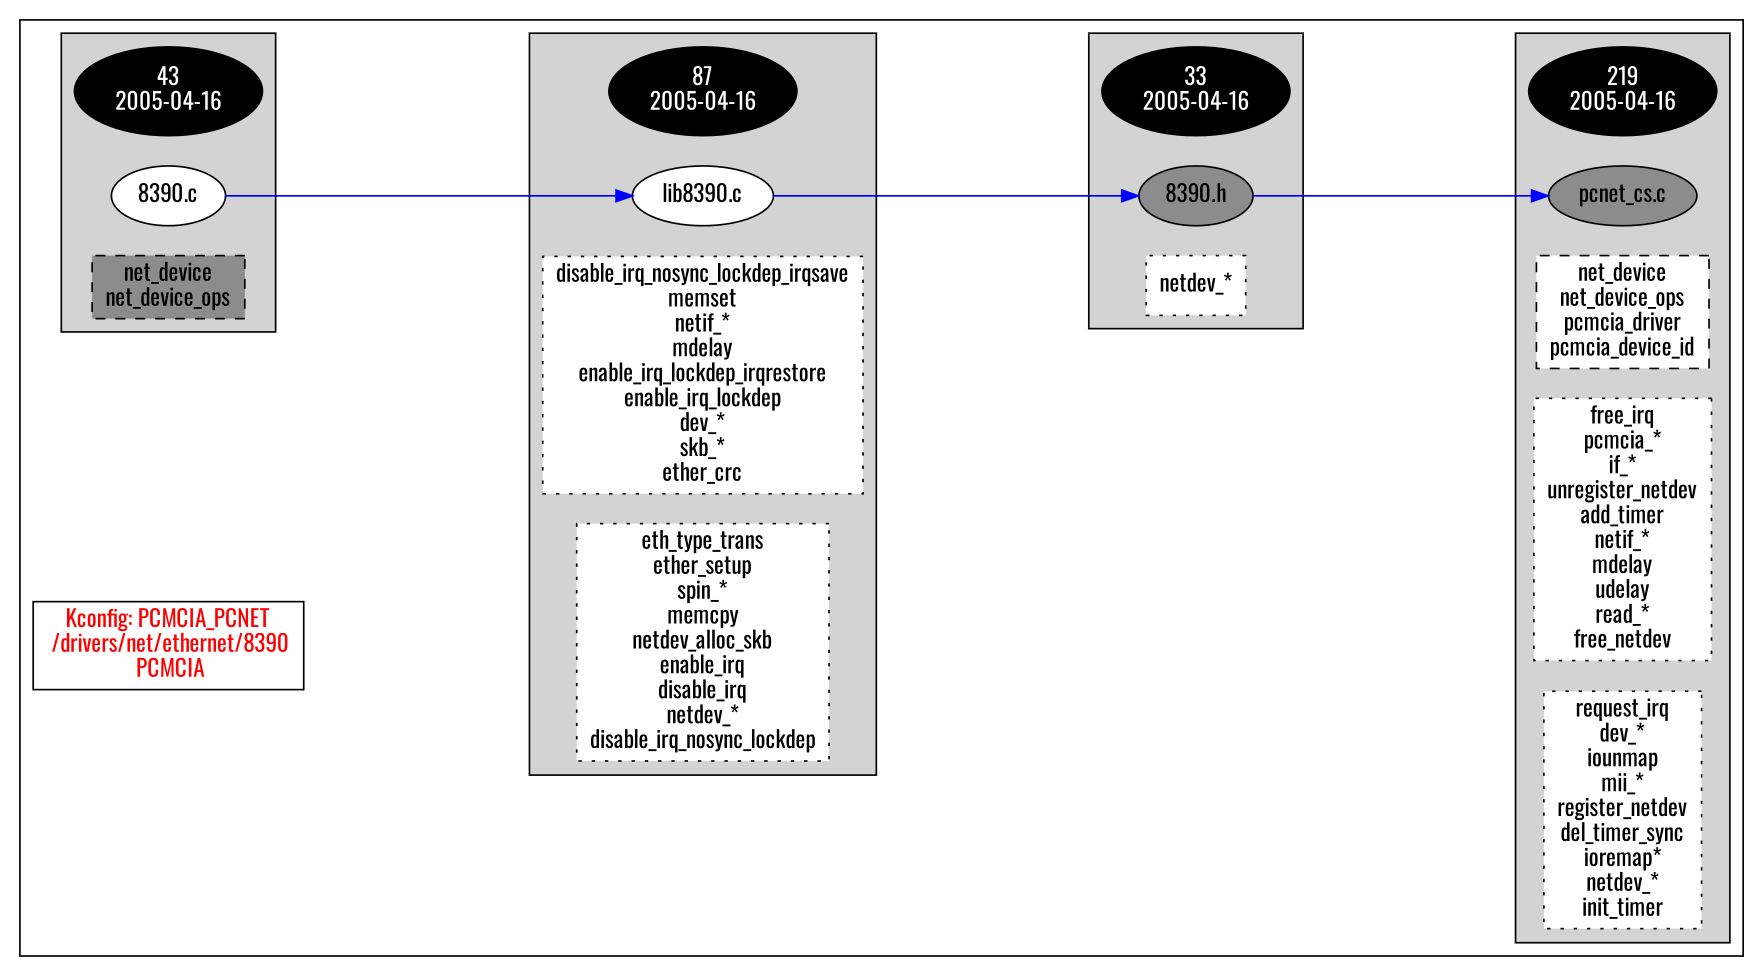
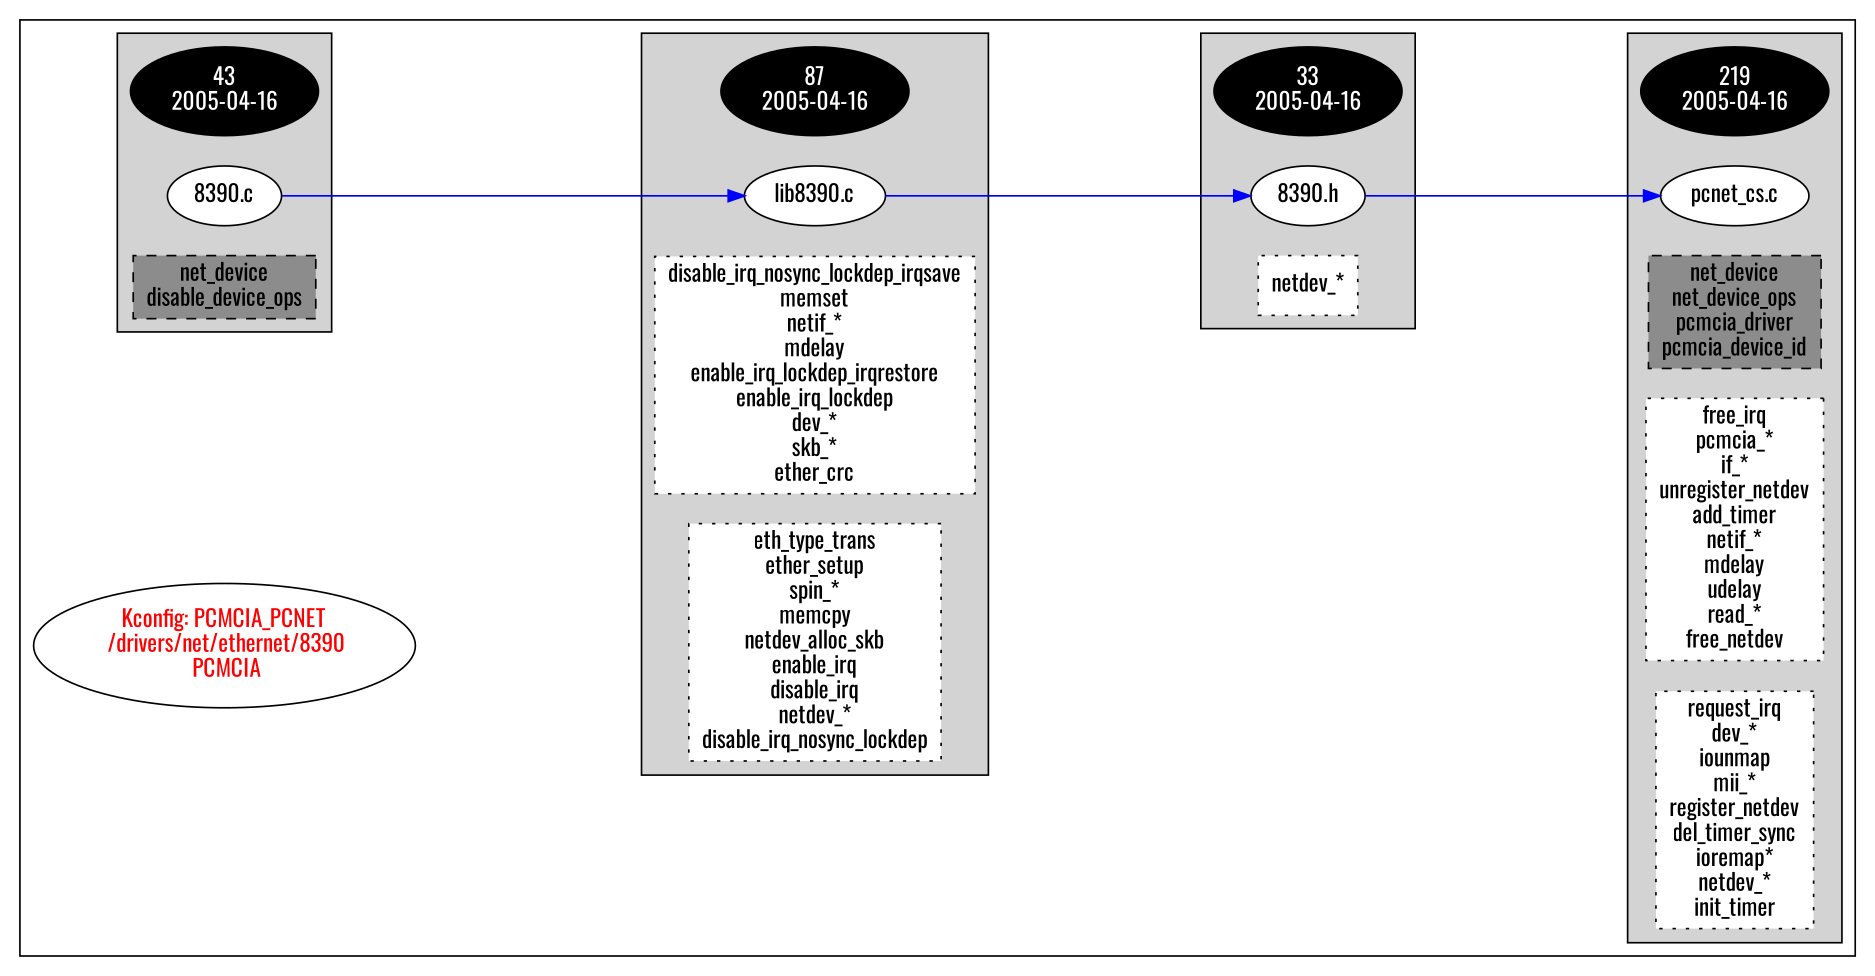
node "8390.h": fillcolor grey55 -> white
node "pcnet_cs.c": fillcolor grey55 -> white
node "net_device net_device_ops": label "net_device net_device_ops" -> "net_device disable_device_ops"
node "net_device net_device_ops pcmcia_driver pcmcia_device_id": fillcolor white -> grey55
node "Kconfig: PCMCIA_PCNET /drivers/net/ethernet/8390 PCMCIA": shape box -> ellipse
